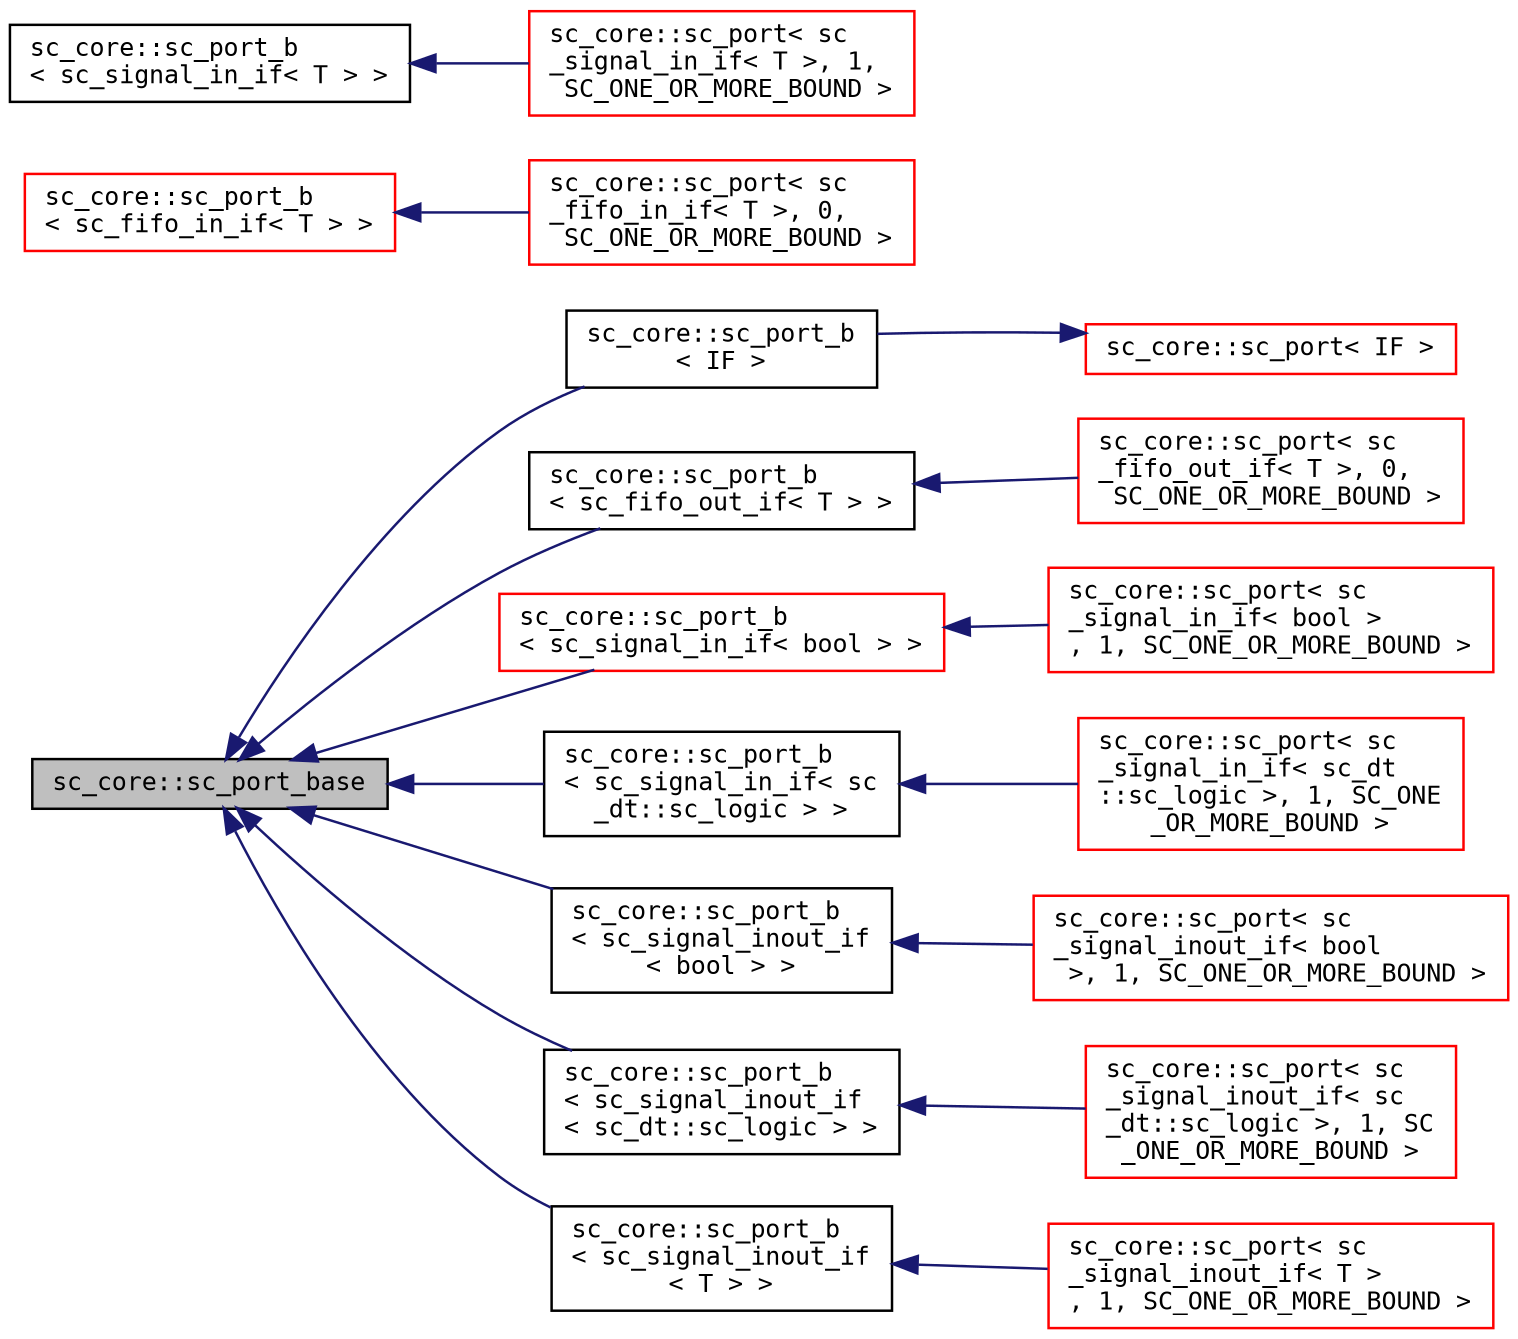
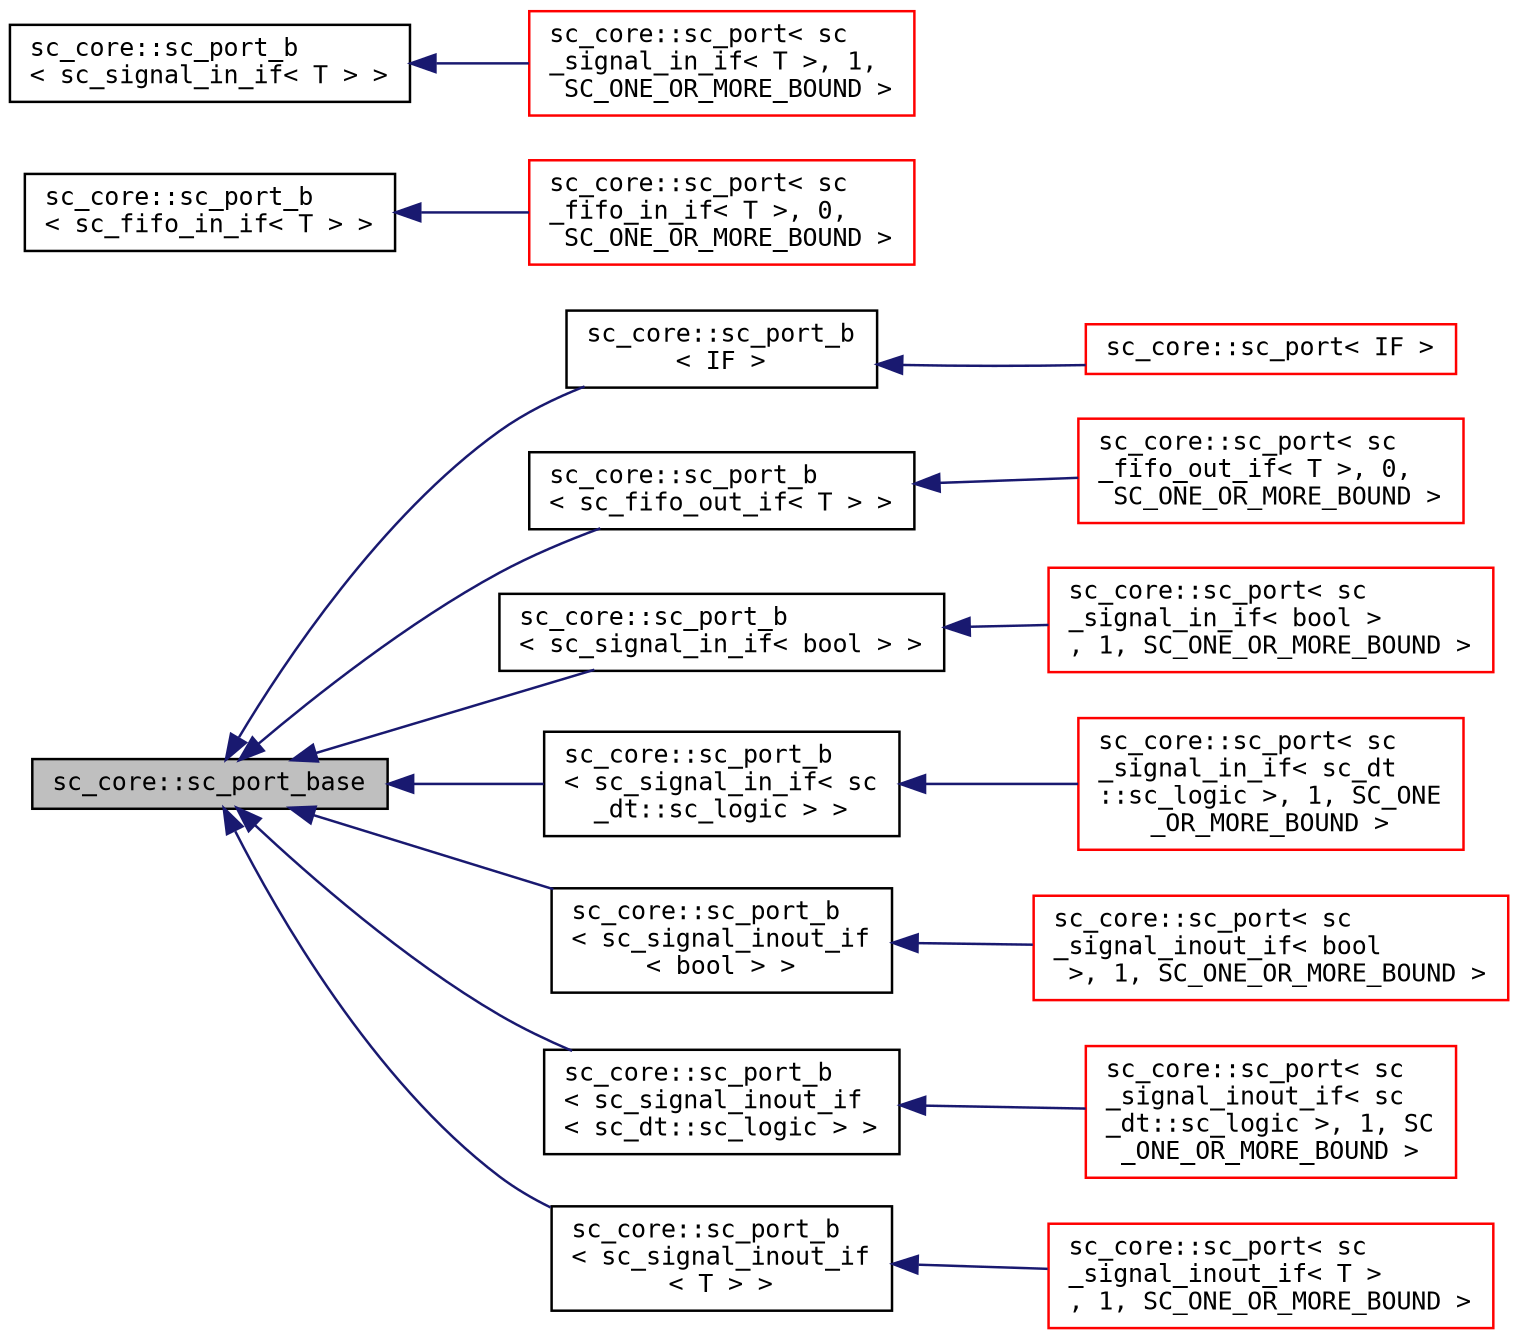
node "sc_core::sc_port_b < sc_fifo_in_if< T > >": color red -> black
edge "sc_core::sc_port_b < IF >" -> "sc_core::sc_port< IF >": reversed
node "sc_core::sc_port_b < sc_signal_in_if< bool > >": color red -> black
